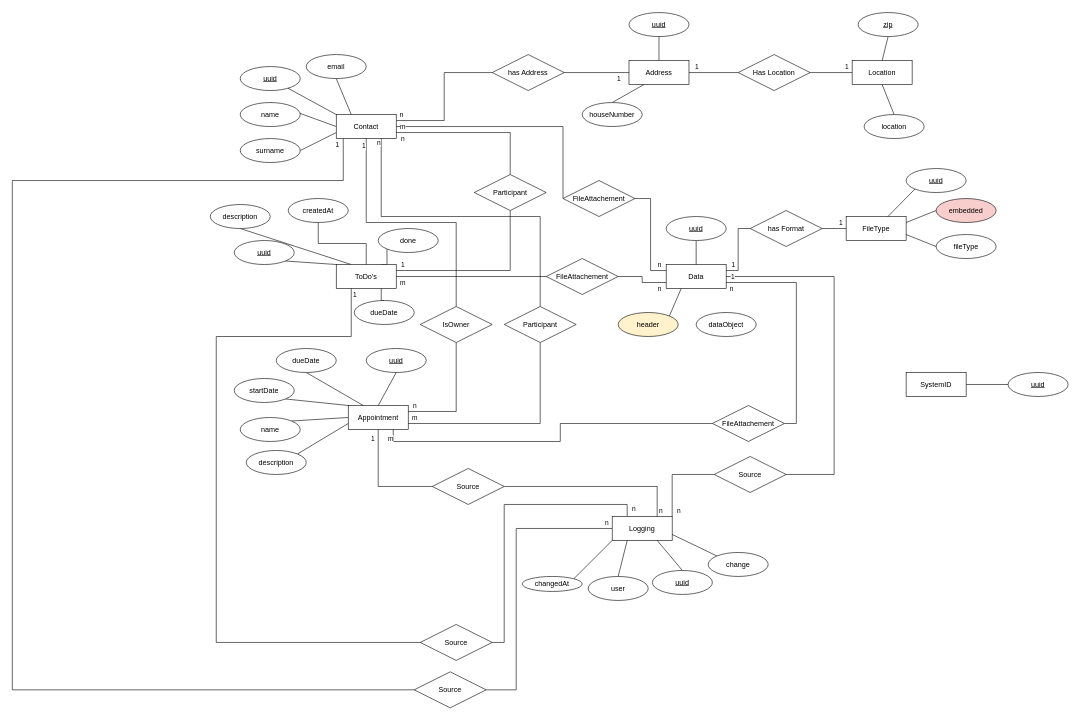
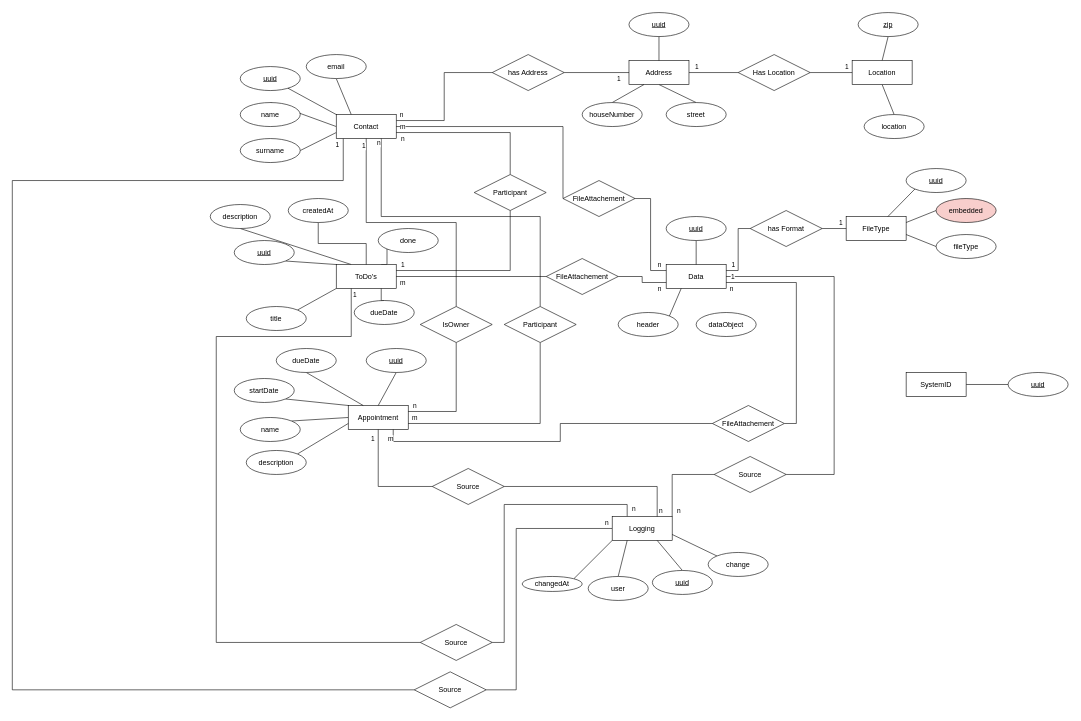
edge "Address" -- "street": added
node "street": added
edge "ToDo's" -- "title": added
node "title": added
node "header": fillcolor #fff2cc -> #ffffff
